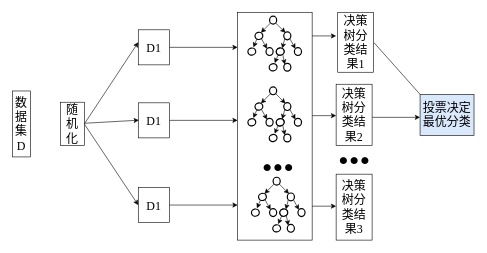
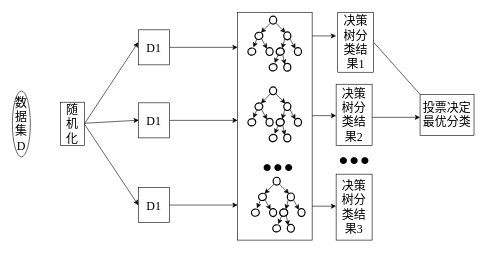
node "投票决定最优分类": fillcolor #dae8fc -> #ffffff
node "数据集D": shape rectangle -> ellipse
